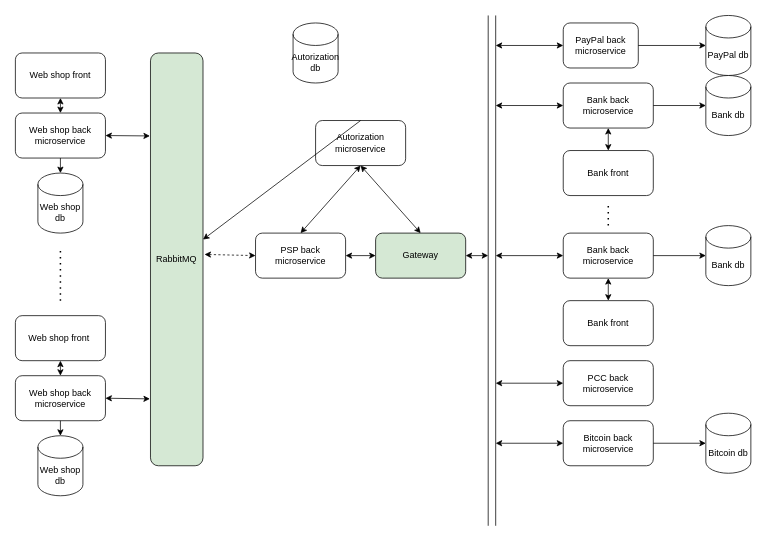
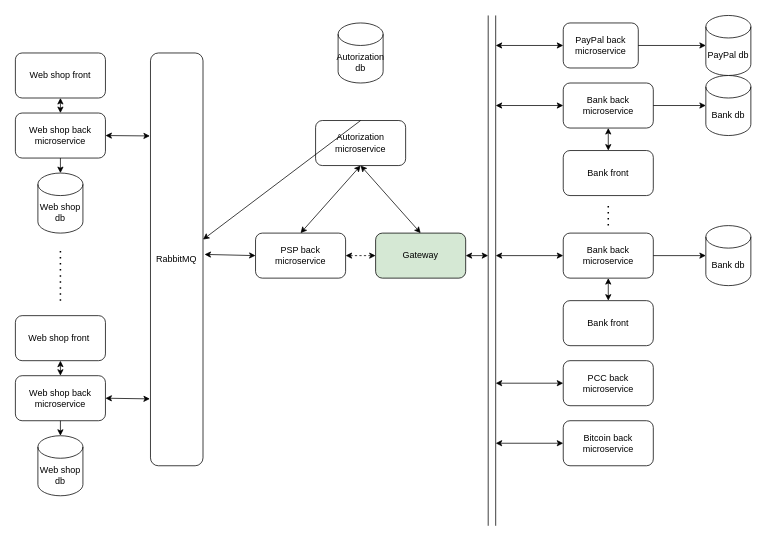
node "Autorization db": moved (315, 53) -> (360, 53)
edge "PSP back microservice" -- "RabbitMQ": style dashed -> solid
edge "PSP back microservice" -- "Gateway": style solid -> dashed
node "RabbitMQ": fillcolor #d5e8d4 -> #ffffff
edge "Bitcoin back microservice" -> "Bitcoin db": removed
node "Bitcoin db": removed
